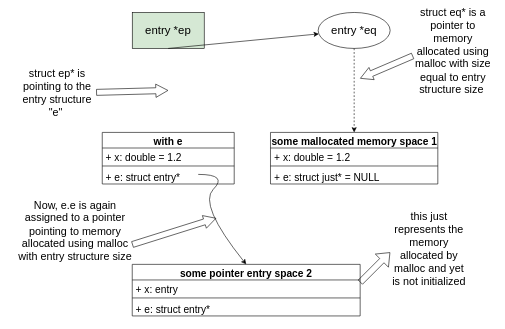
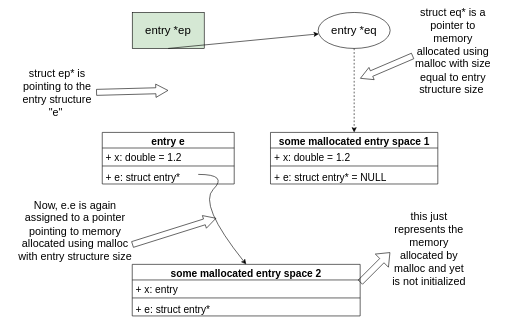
node "with e": label "with e" -> "entry e"
node "some mallocated memory space 1": label "some mallocated memory space 1" -> "some mallocated entry space 1"
node "+ e: struct just* = NULL": label "+ e: struct just* = NULL" -> "+ e: struct entry* = NULL"
node "some pointer entry space 2": label "some pointer entry space 2" -> "some mallocated entry space 2"
